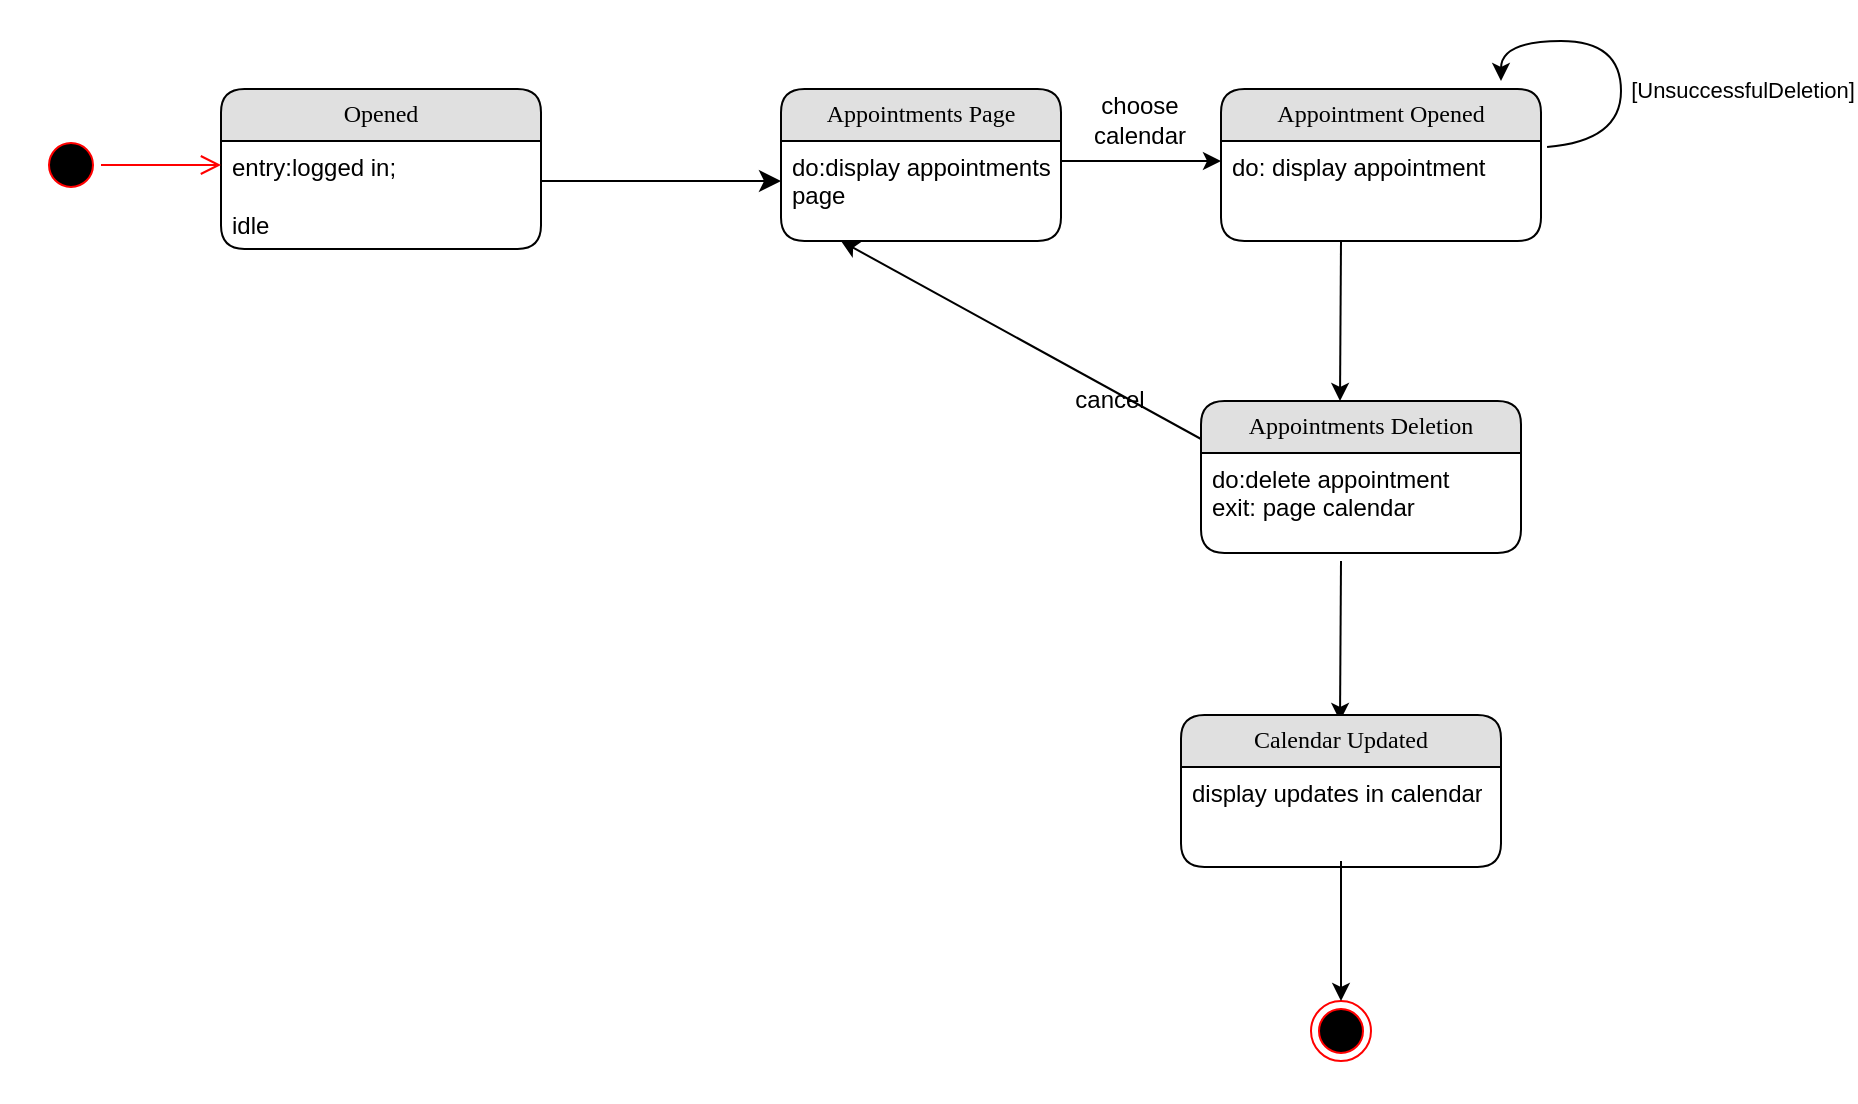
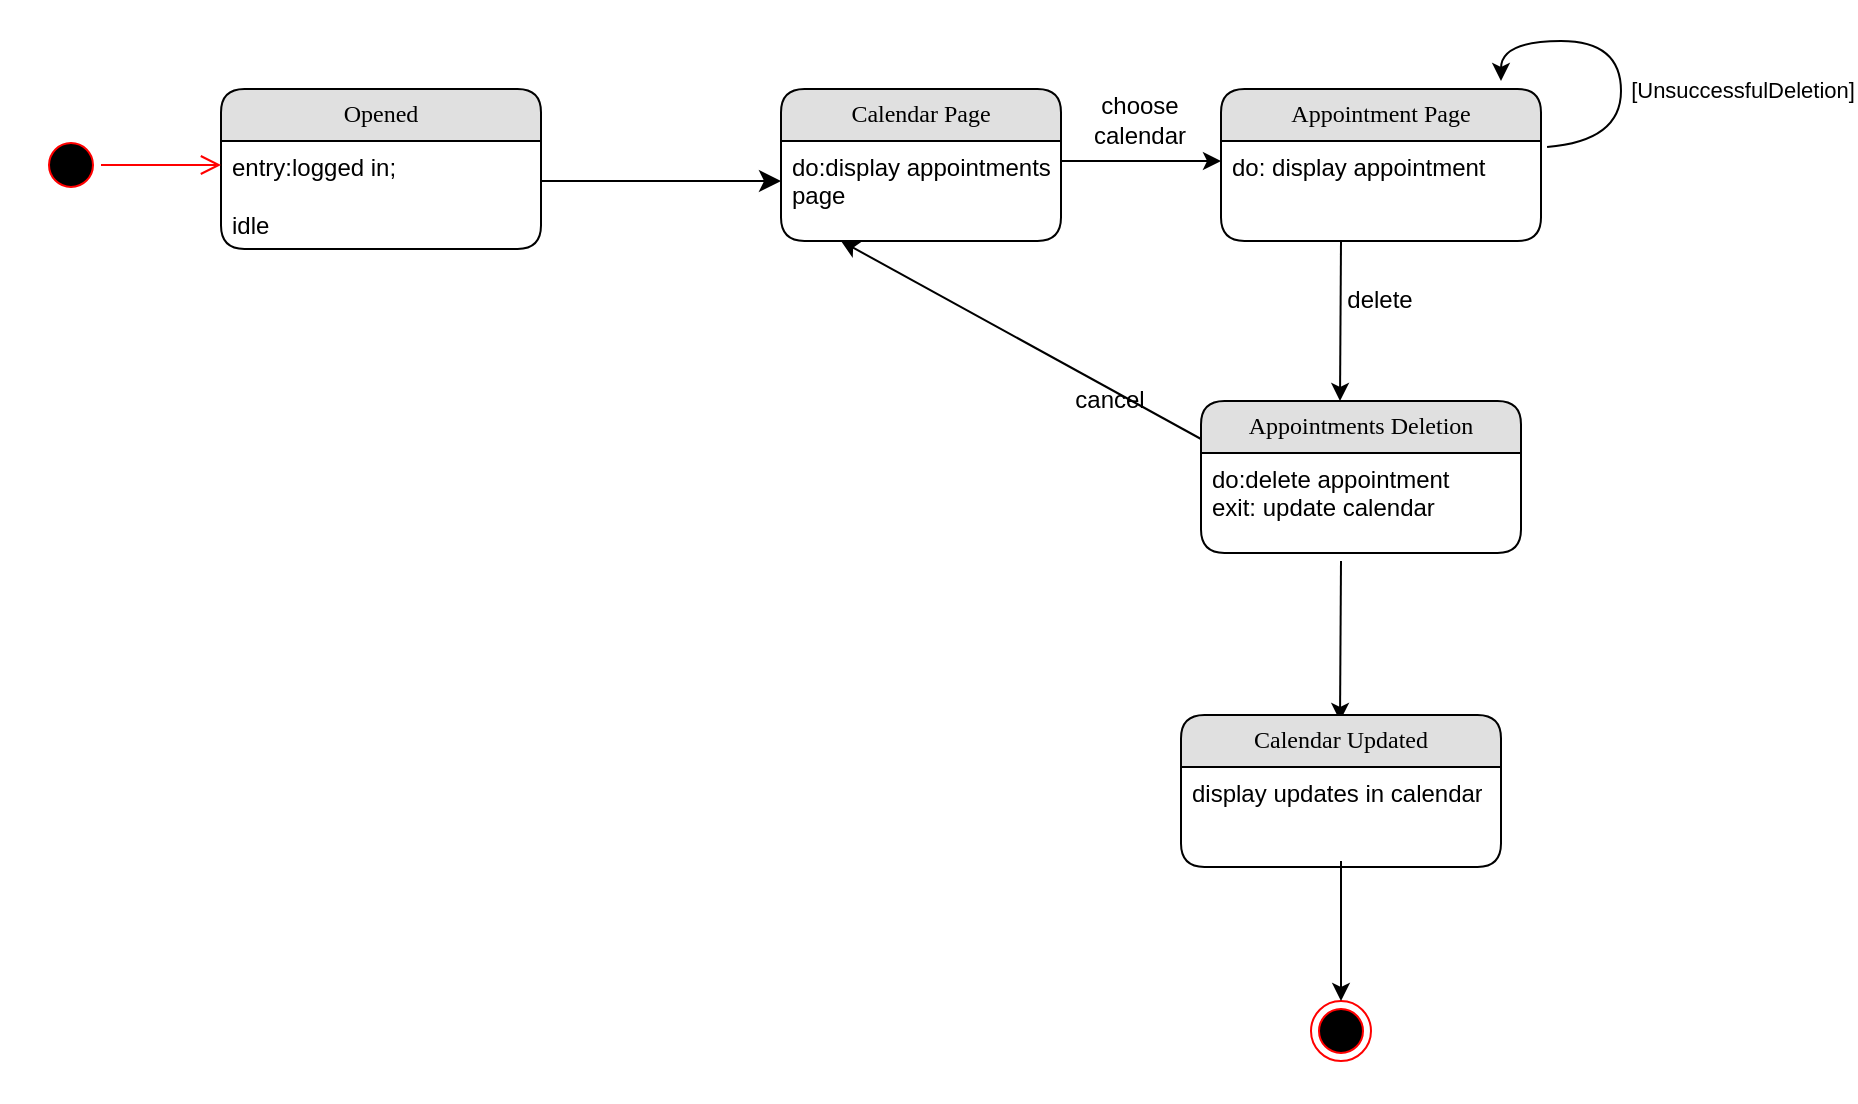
node "Appointments Page": label "Appointments Page" -> "Calendar Page"
node "Appointment Opened": label "Appointment Opened" -> "Appointment Page"
node "delete": added
node "do:delete appointment exit: page calendar": label "do:delete appointment exit: page calendar" -> "do:delete appointment exit: update calendar"
